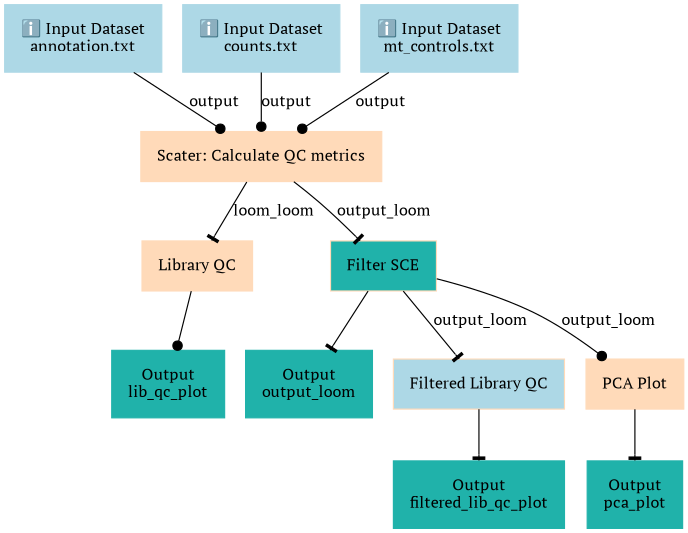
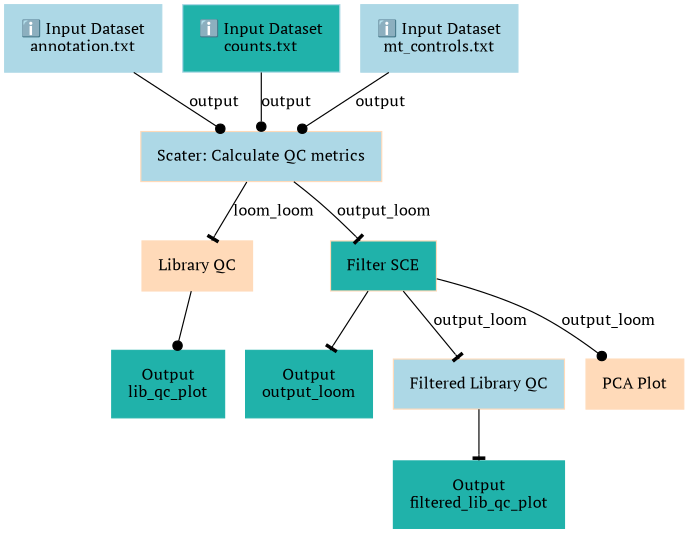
node "ℹ️ Input Dataset counts.txt": fillcolor lightblue -> lightseagreen
node "Scater: Calculate QC metrics": fillcolor peachpuff -> lightblue
node "Output pca_plot": removed
